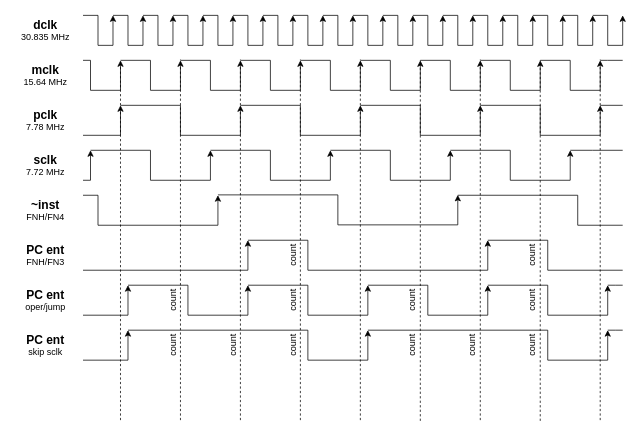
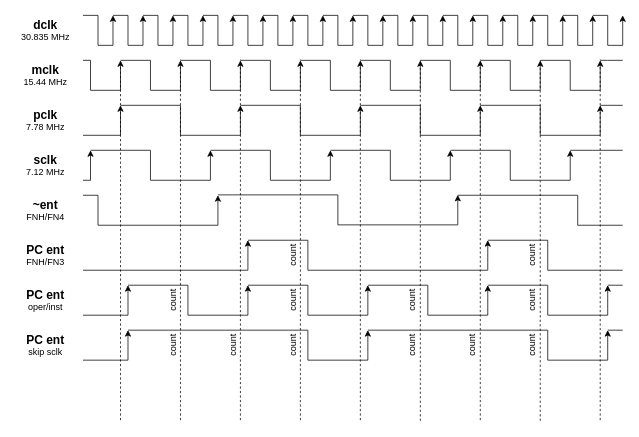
node "mclk 15.64 MHz": label "mclk 15.64 MHz" -> "mclk 15.44 MHz"
node "sclk 7.72 MHz": label "sclk 7.72 MHz" -> "sclk 7.12 MHz"
node "~inst FNH/FN4": label "~inst FNH/FN4" -> "~ent FNH/FN4"
node "PC ent oper/jump": label "PC ent oper/jump" -> "PC ent oper/inst"
